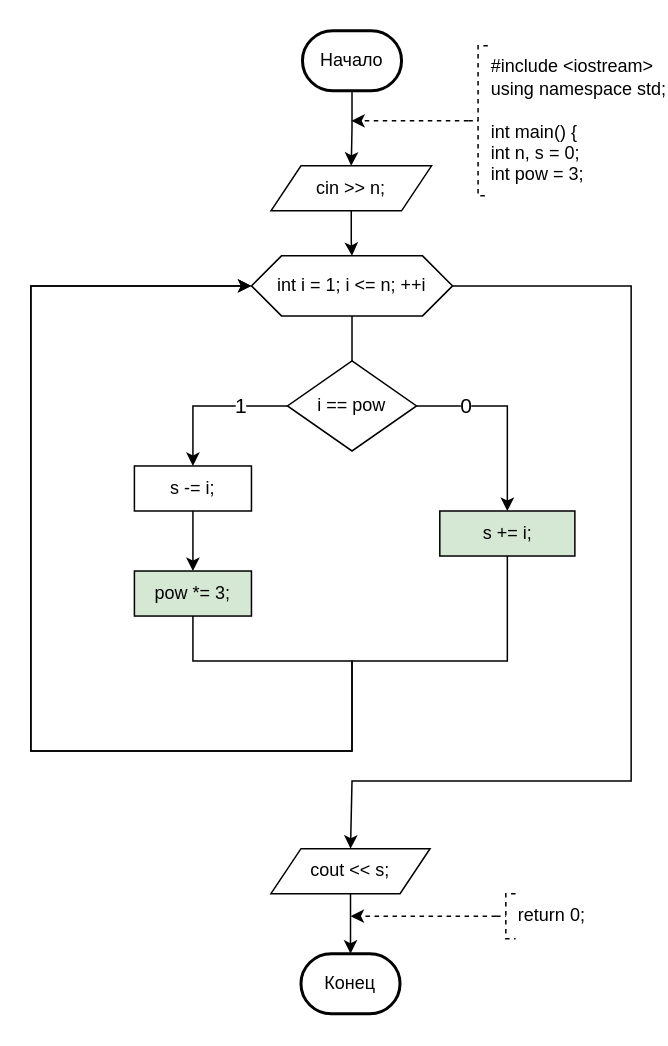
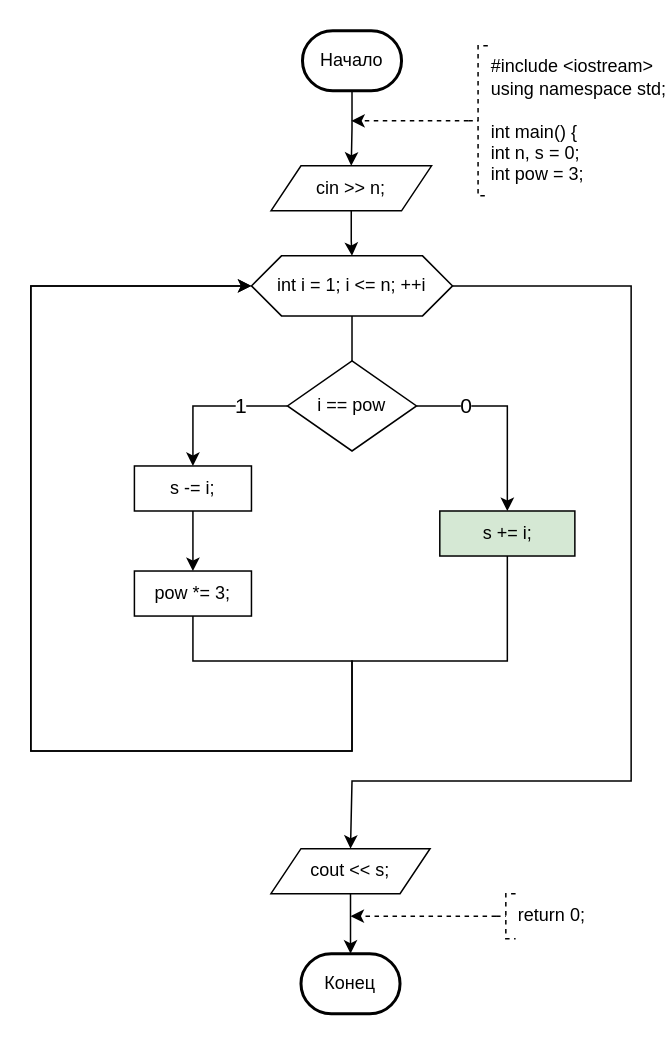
node "pow *= 3;": fillcolor #d5e8d4 -> #ffffff
